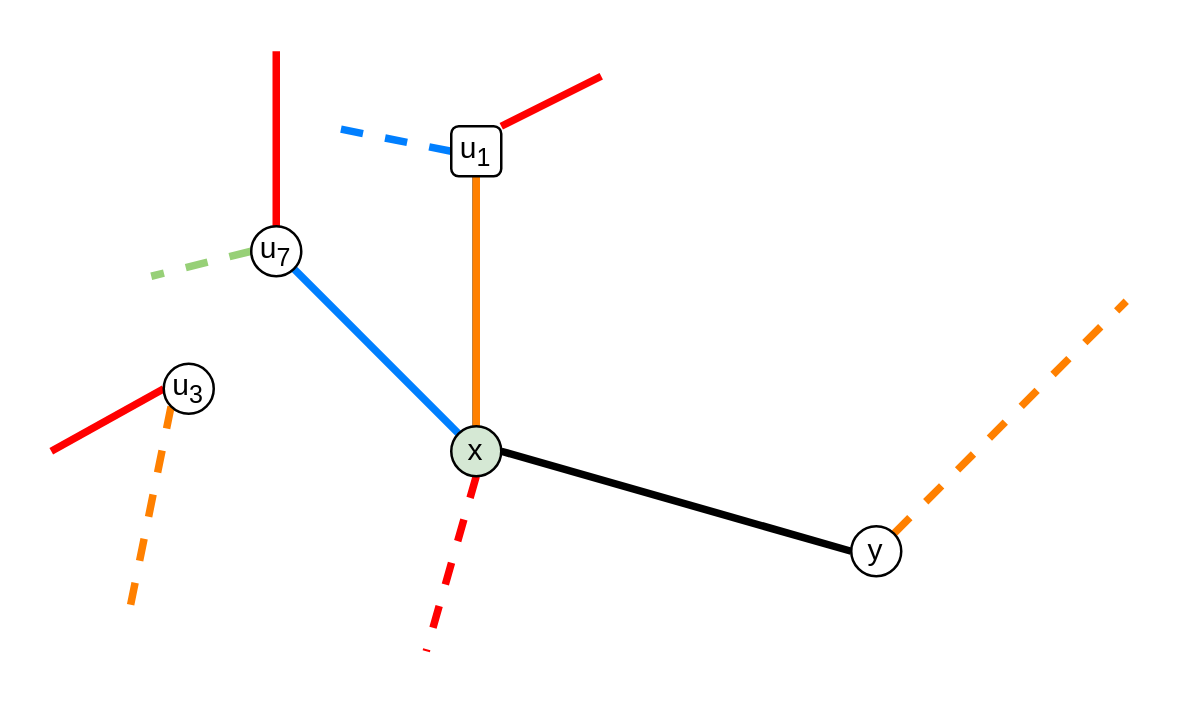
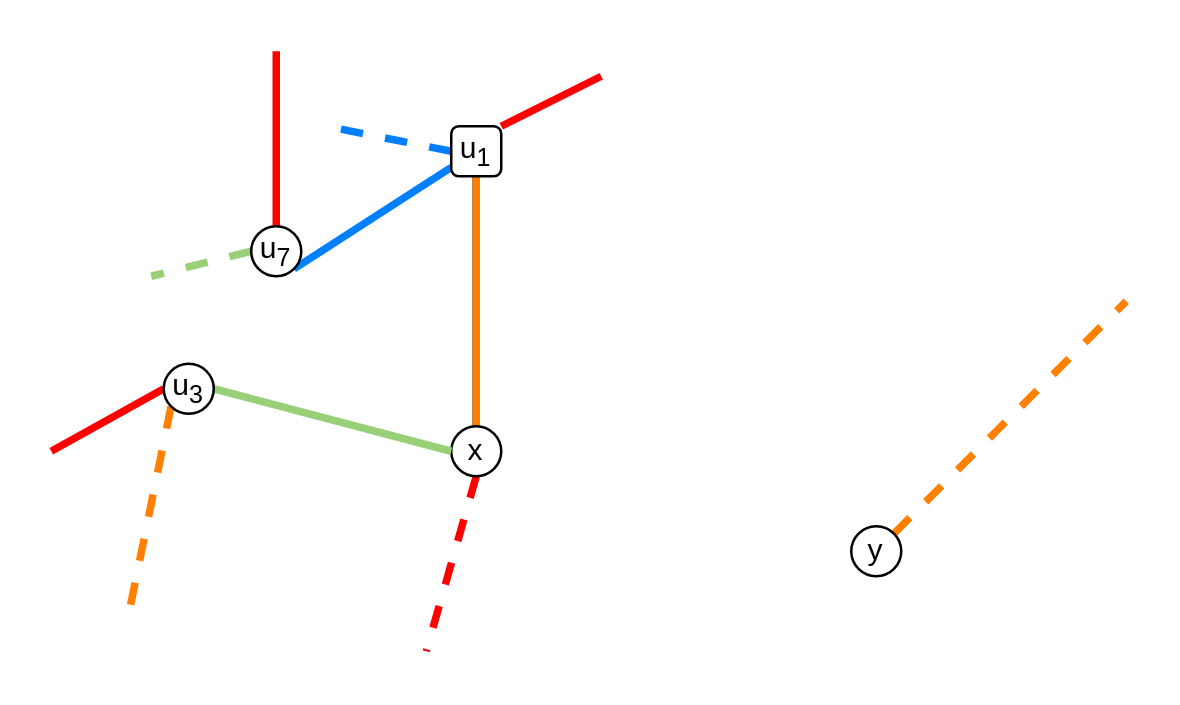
edge "u7" -- "x": now "u7" -- "u1"
edge "u3" -- "x": added
node "x": fillcolor #d5e8d4 -> #ffffff
edge "x" -- "y": removed
